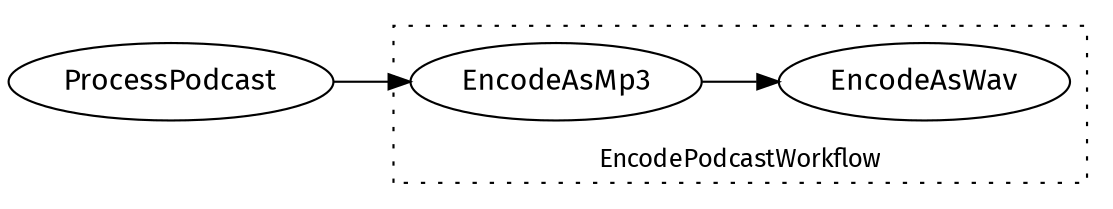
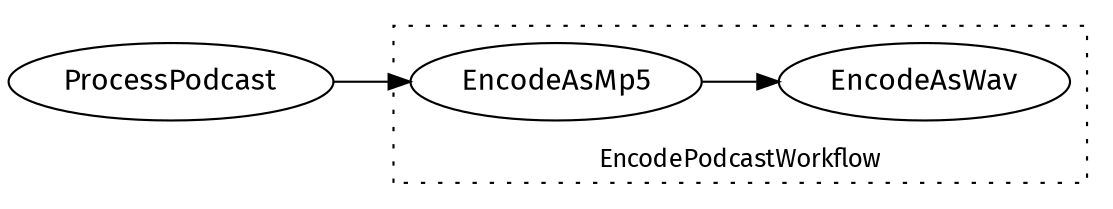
node "EncodeAsMp3": label "EncodeAsMp3" -> "EncodeAsMp5"
